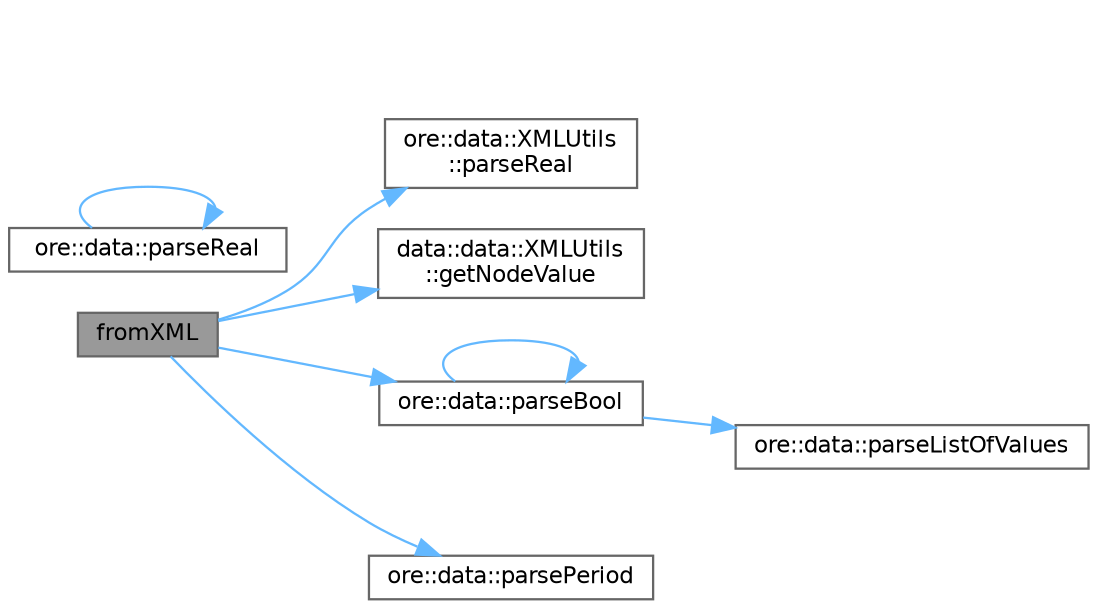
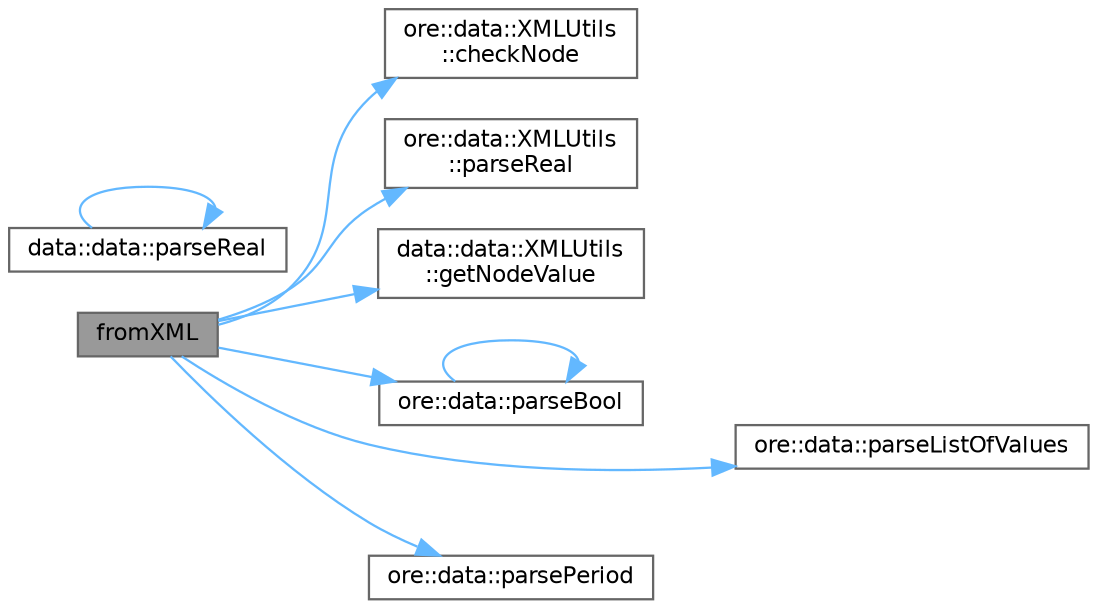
node "ore::data::XMLUtils ::checkNode": added
node "ore::data::parseReal": label "ore::data::parseReal" -> "data::data::parseReal"
edge "ore::data::parseBool" -> "ore::data::parseListOfValues": now "fromXML" -> "ore::data::parseListOfValues"
